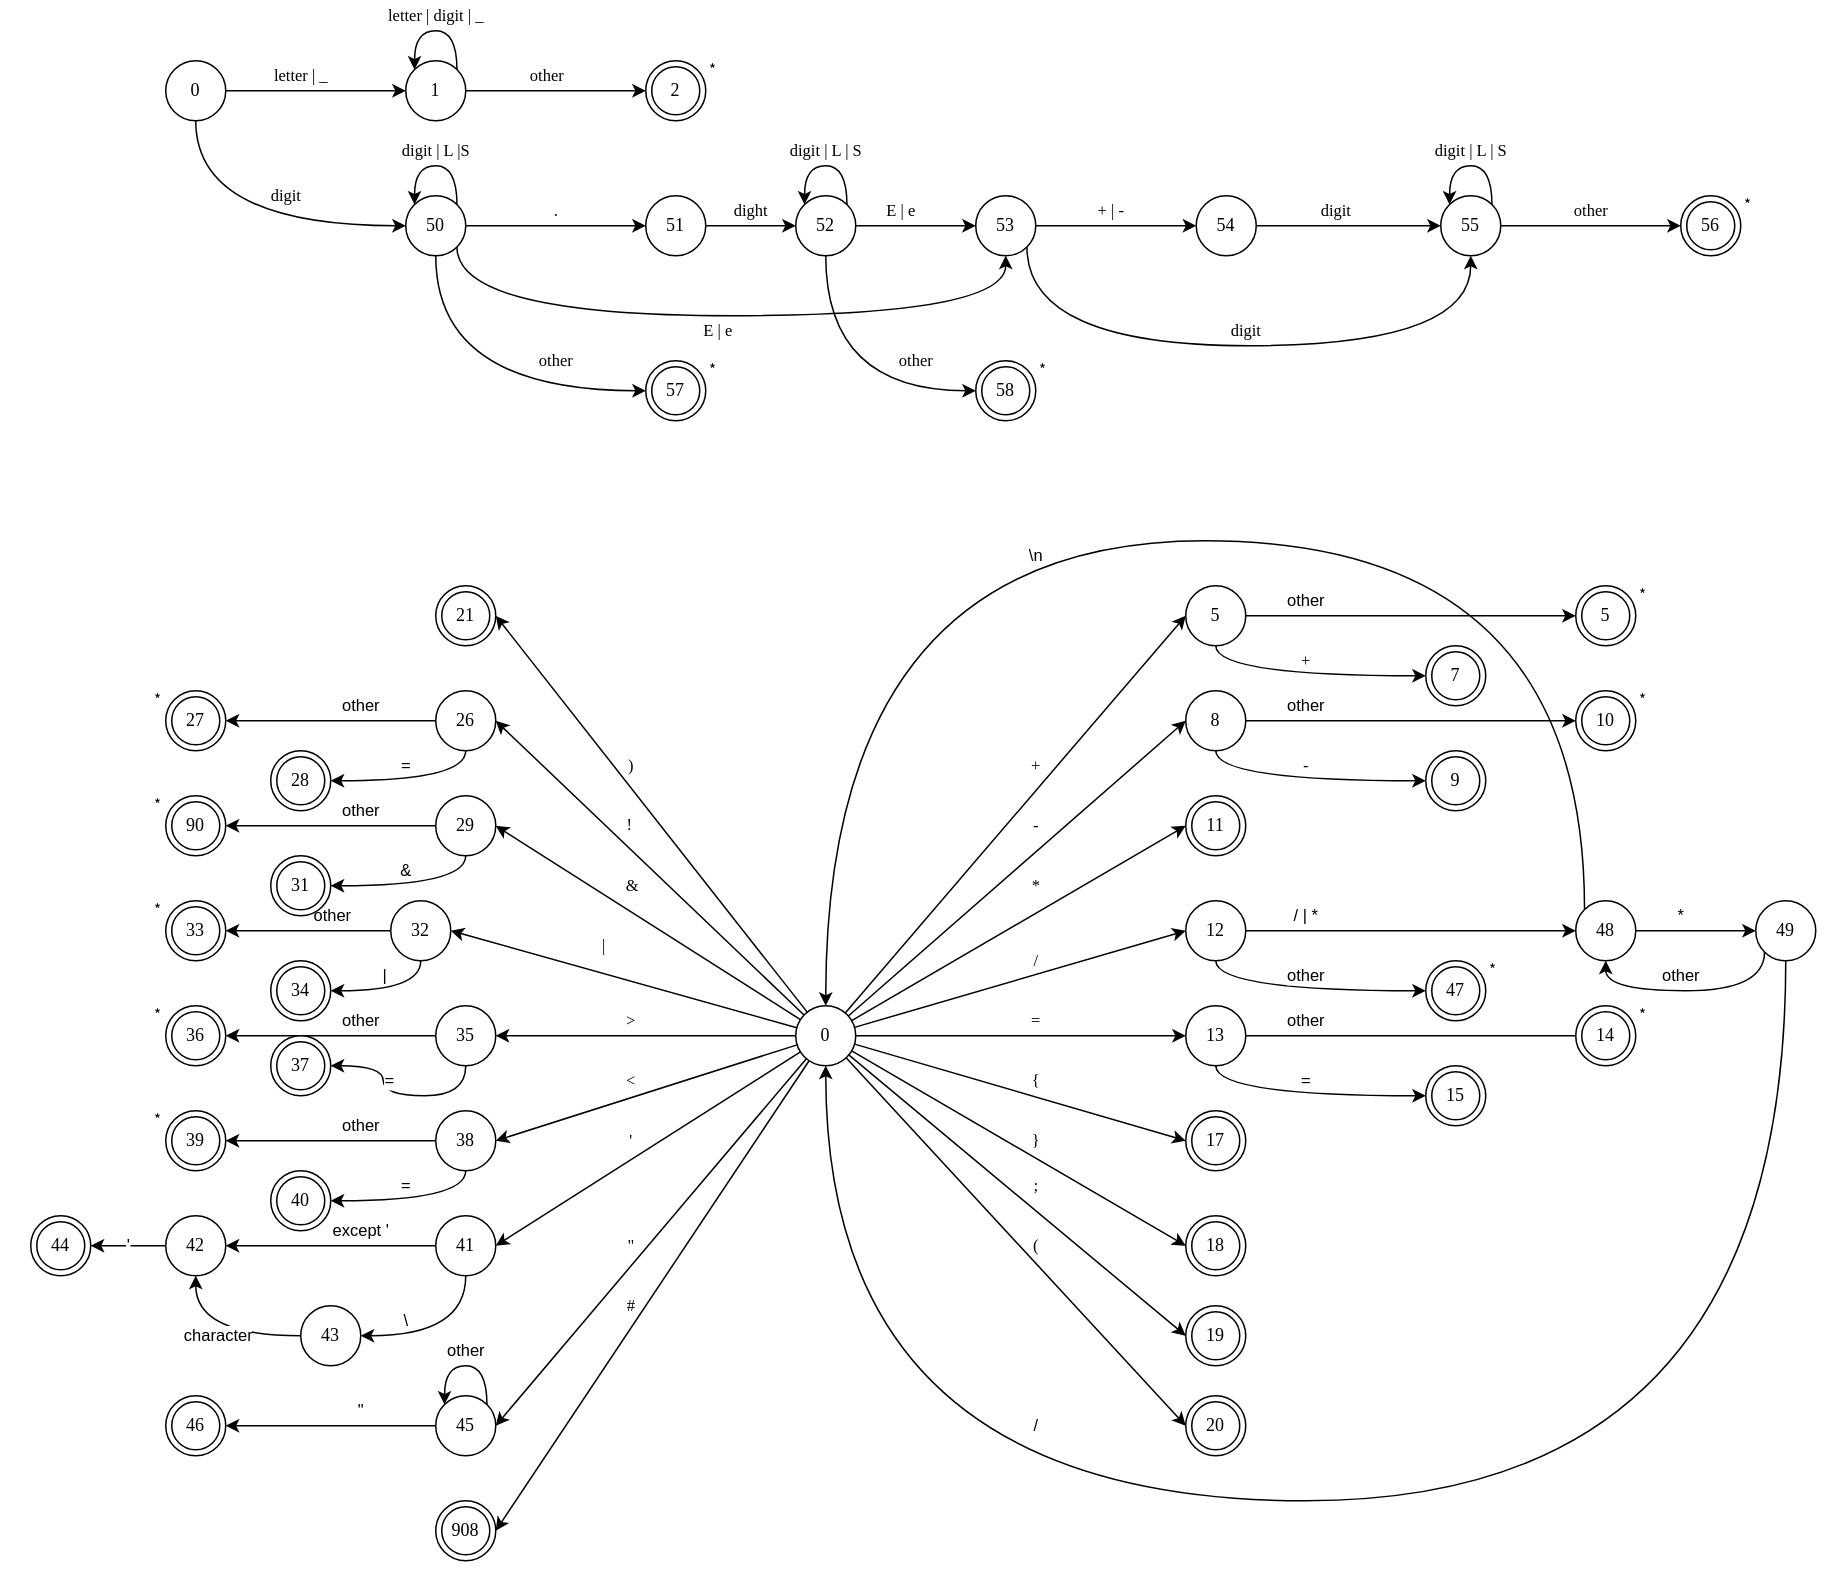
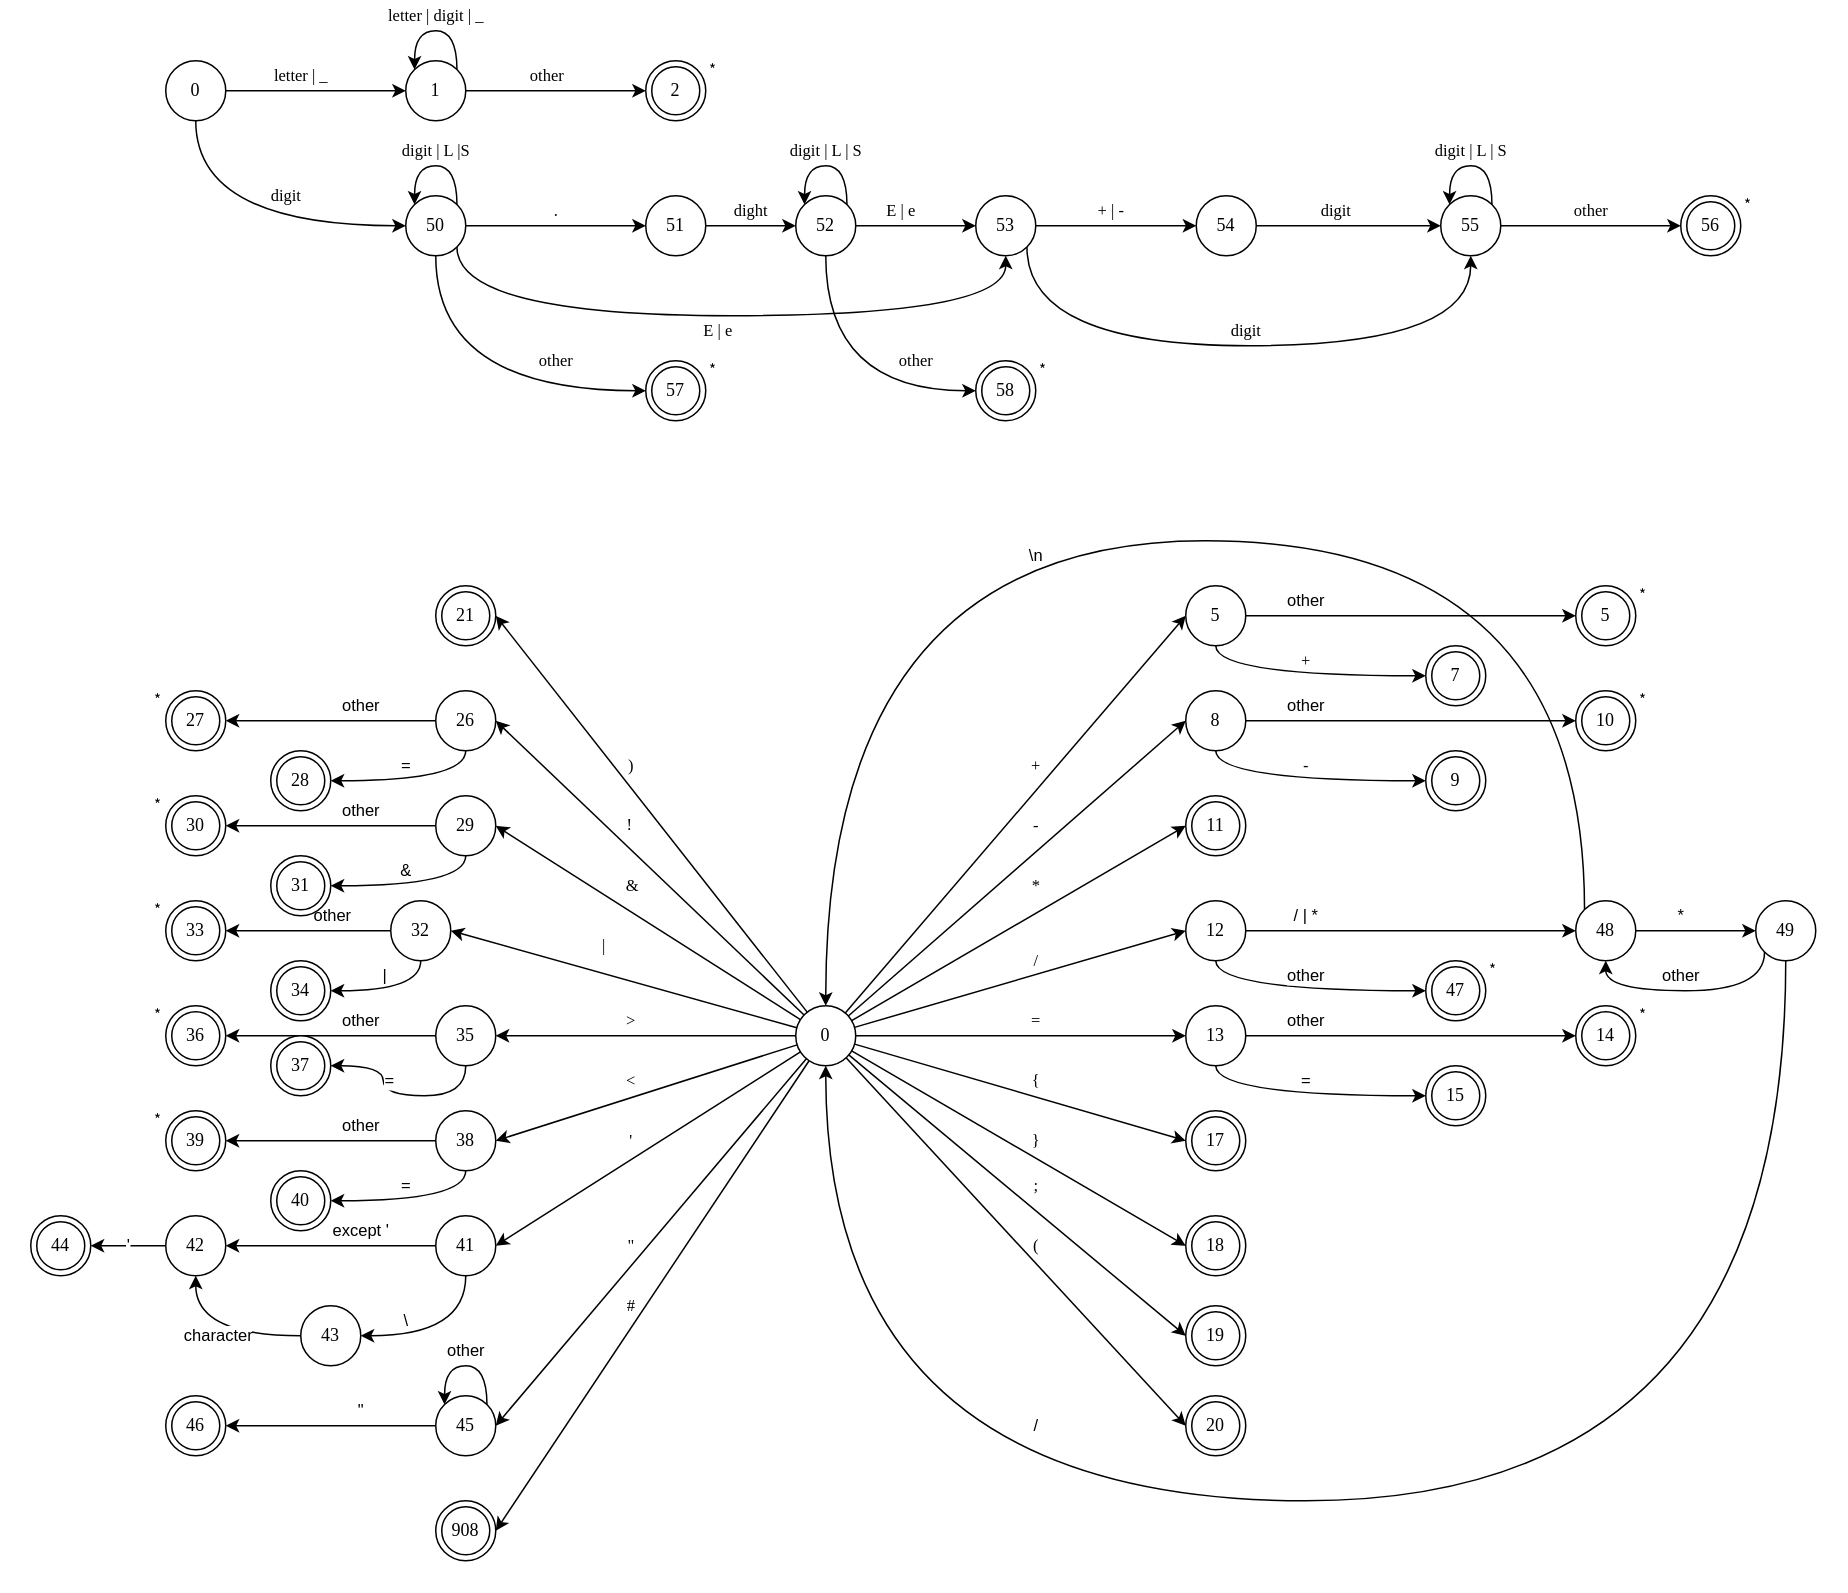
node "90": label "90" -> "30"
edge "13" -- "14": arrowhead none -> classic
